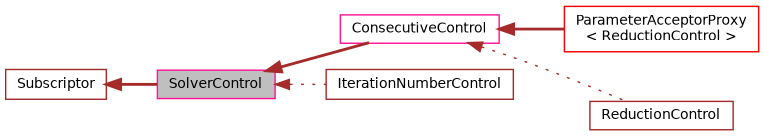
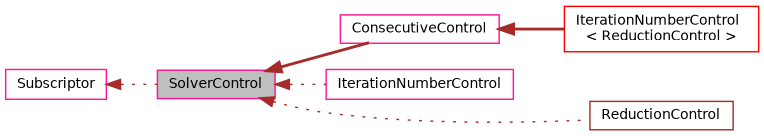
node "ParameterAcceptorProxy < ReductionControl >": label "ParameterAcceptorProxy < ReductionControl >" -> "IterationNumberControl < ReductionControl >"
edge "ReductionControl" -> "ConsecutiveControl": now "ReductionControl" -> "SolverControl"
node "Subscriptor": color brown -> deeppink
edge "SolverControl" -> "Subscriptor": style bold -> dotted
node "IterationNumberControl": color brown -> deeppink
